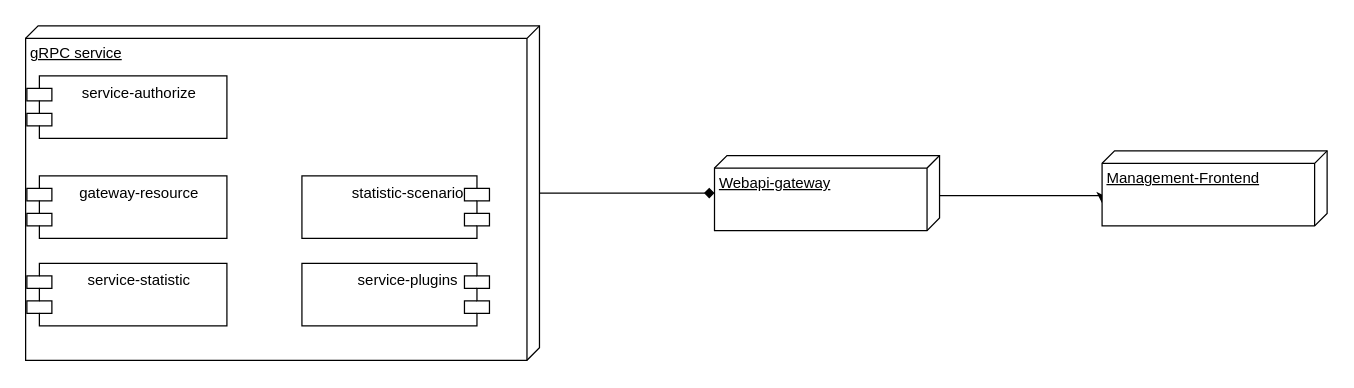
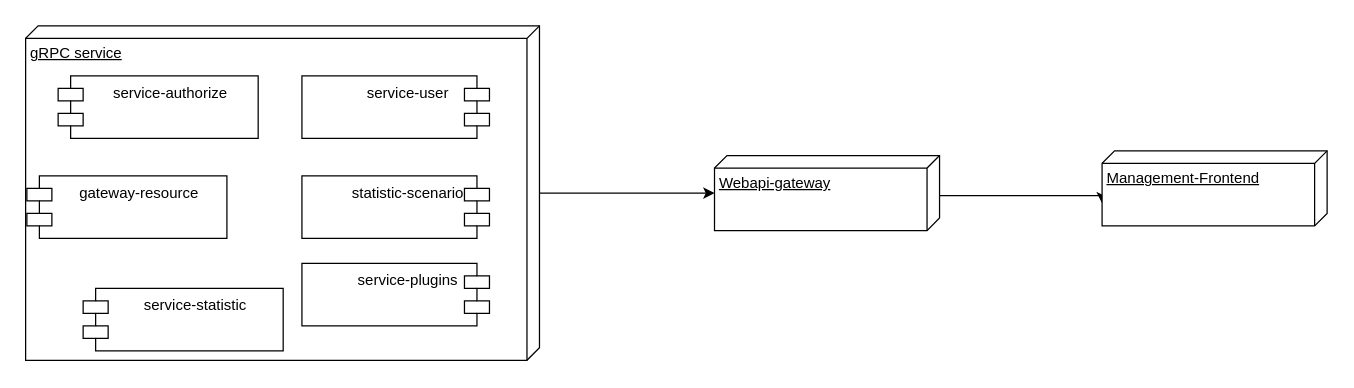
node "service-authorize": moved (127, 107) -> (158, 107)
node "service-user": added
edge "gRPC service" -> "Webapi-gateway": arrowhead diamond -> classic
node "service-statistic": moved (127, 294) -> (183, 319)
